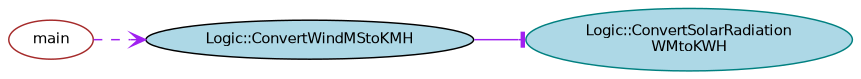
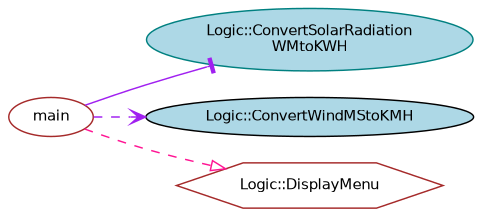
edge "Logic::ConvertWindMStoKMH" -> "Logic::ConvertSolarRadiation WMtoKWH": now "main" -> "Logic::ConvertSolarRadiation WMtoKWH"
node "Logic::DisplayMenu": added
